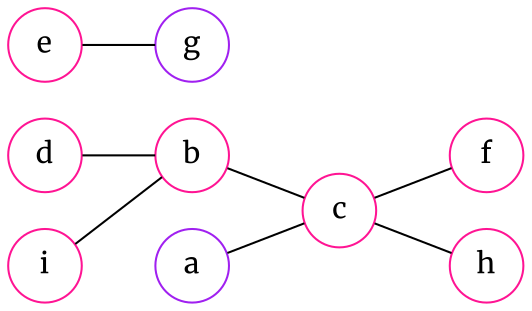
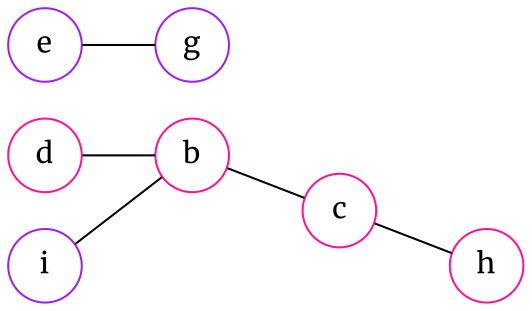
node "e": color deeppink -> purple
node "f": removed
node "i": color deeppink -> purple
node "a": removed
